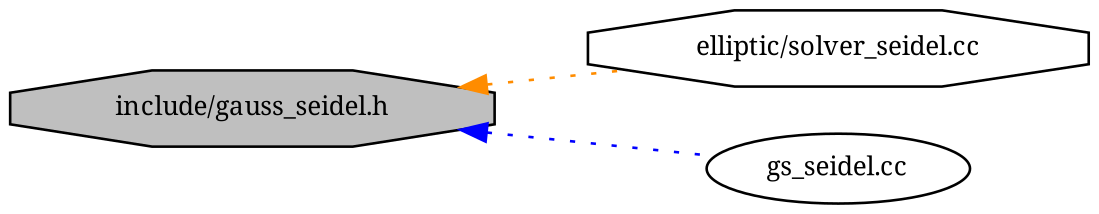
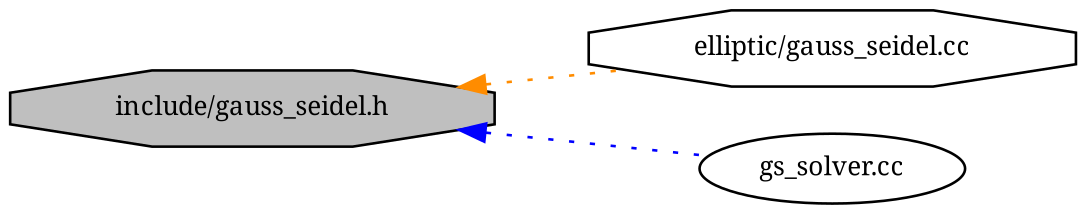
node "elliptic/solver_seidel.cc": label "elliptic/solver_seidel.cc" -> "elliptic/gauss_seidel.cc"
node "gs_seidel.cc": label "gs_seidel.cc" -> "gs_solver.cc"
